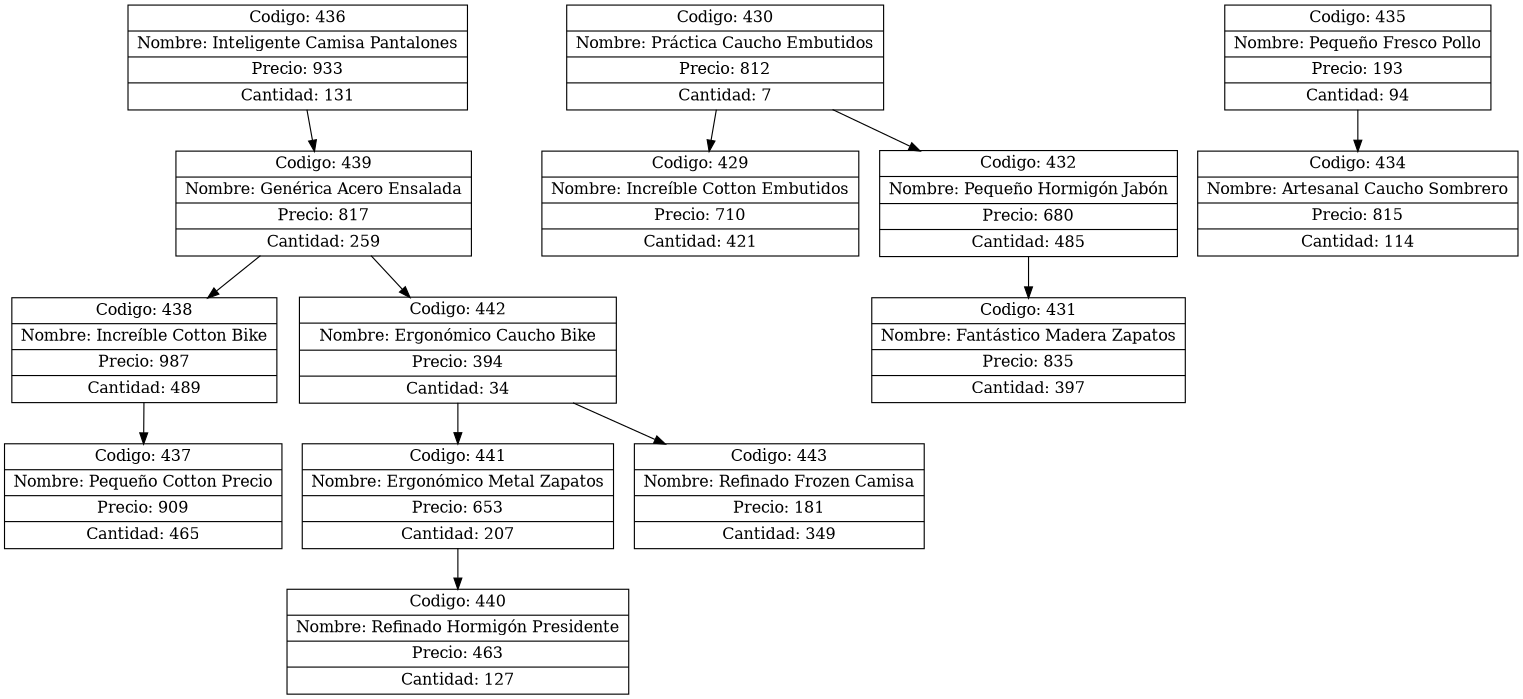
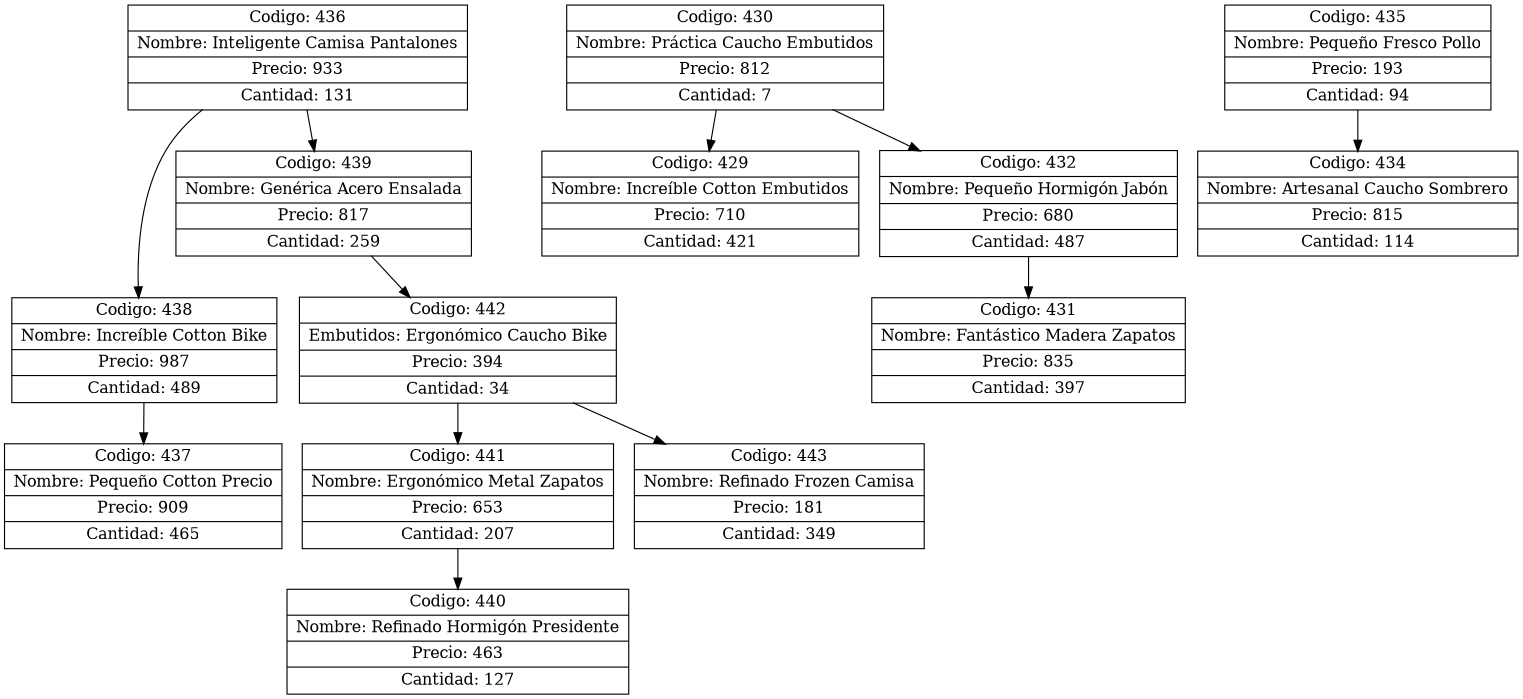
node "Codigo: 432": text "Cantidad: 485" -> "Cantidad: 487"
edge "Codigo: 439" -> "Codigo: 438": now "Codigo: 436" -> "Codigo: 438"
node "Codigo: 442": text "Nombre: Ergonómico Caucho Bike" -> "Embutidos: Ergonómico Caucho Bike"
